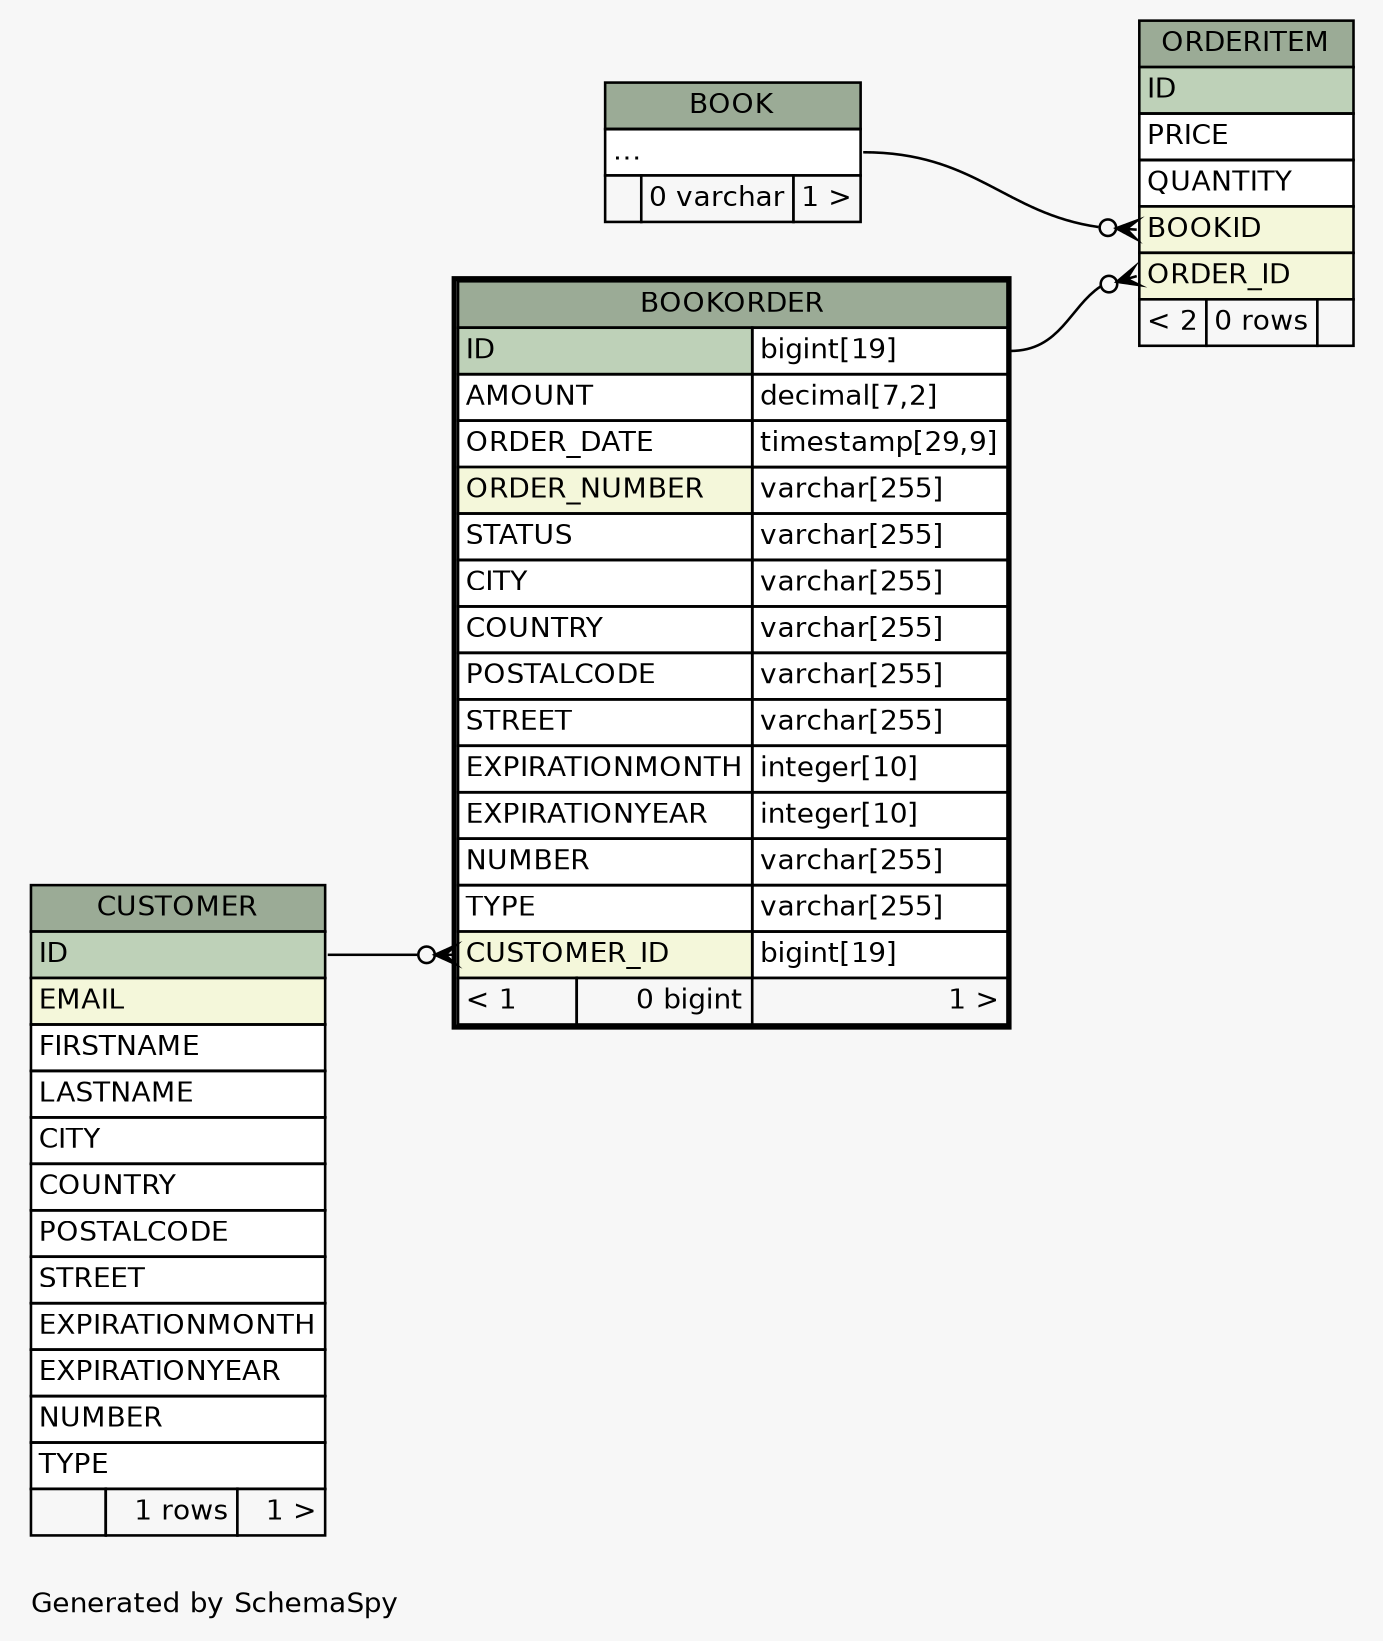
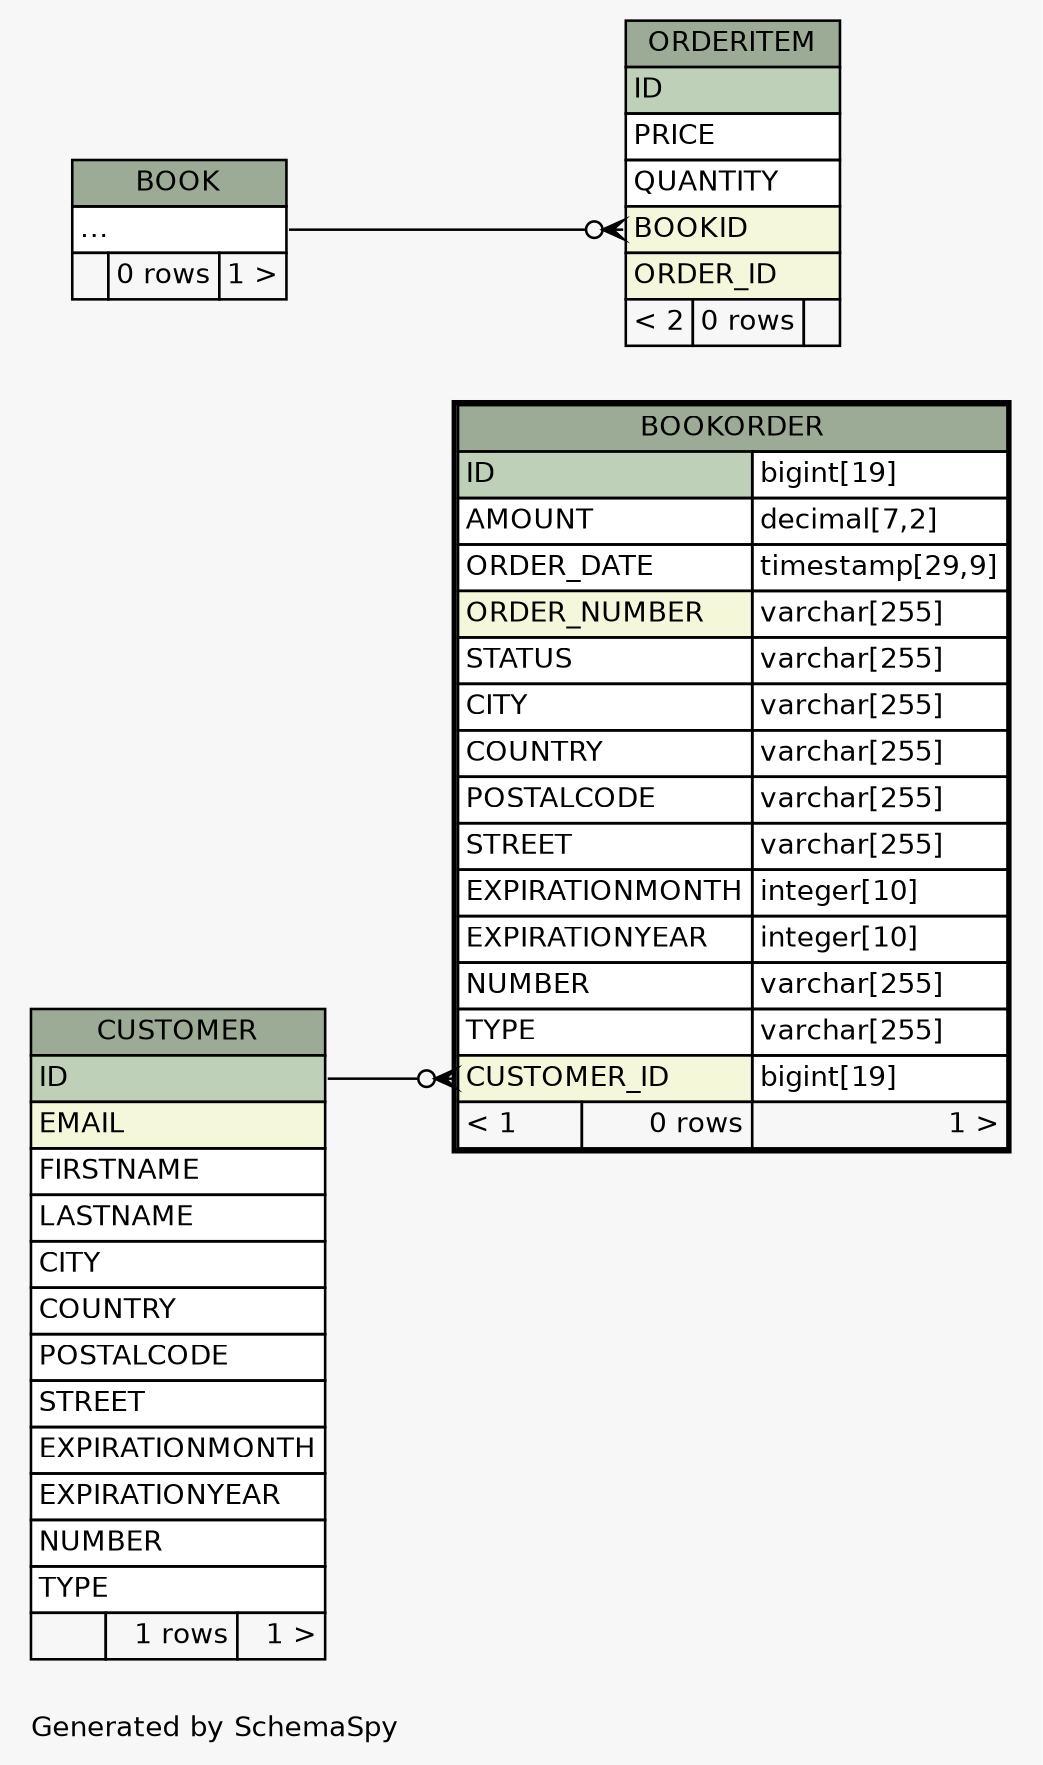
node "BOOK": text "0 varchar" -> "0 rows"
edge "BOOKORDER" -> "ORDERITEM": removed
node "BOOKORDER": text "0 bigint" -> "0 rows"
